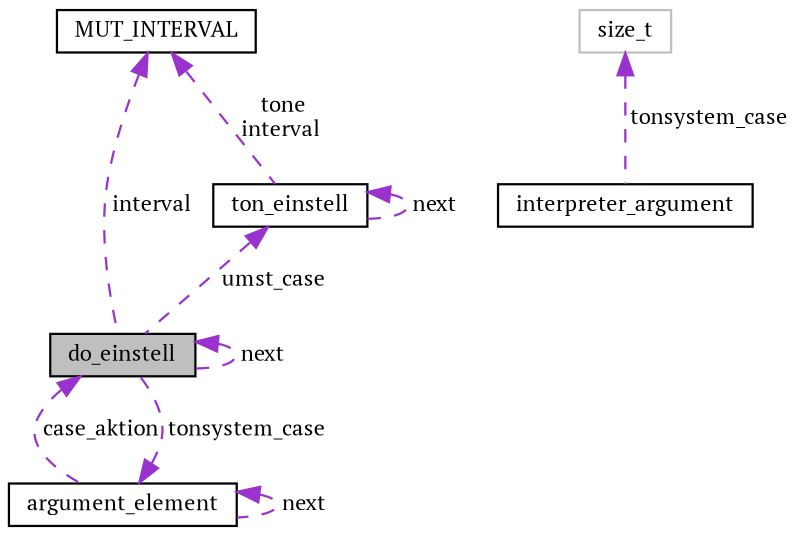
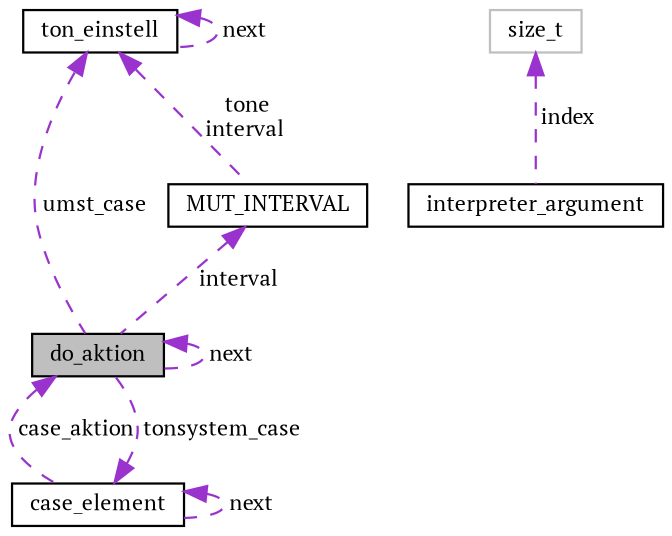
edge "interpreter_argument" -> "size_t": label " tonsystem_case" -> " index"
edge "ton_einstell" -> "MUT_INTERVAL": reversed
node "do_einstell": label "do_einstell" -> "do_aktion"
node "argument_element": label "argument_element" -> "case_element"
